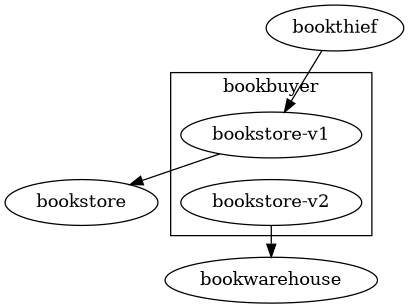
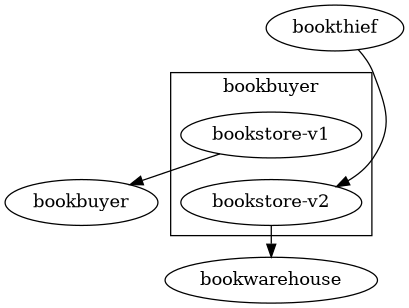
edge "bookthief" -> "bookstore-v1": now "bookthief" -> "bookstore-v2"
node "bookstore": label "bookstore" -> "bookbuyer"
